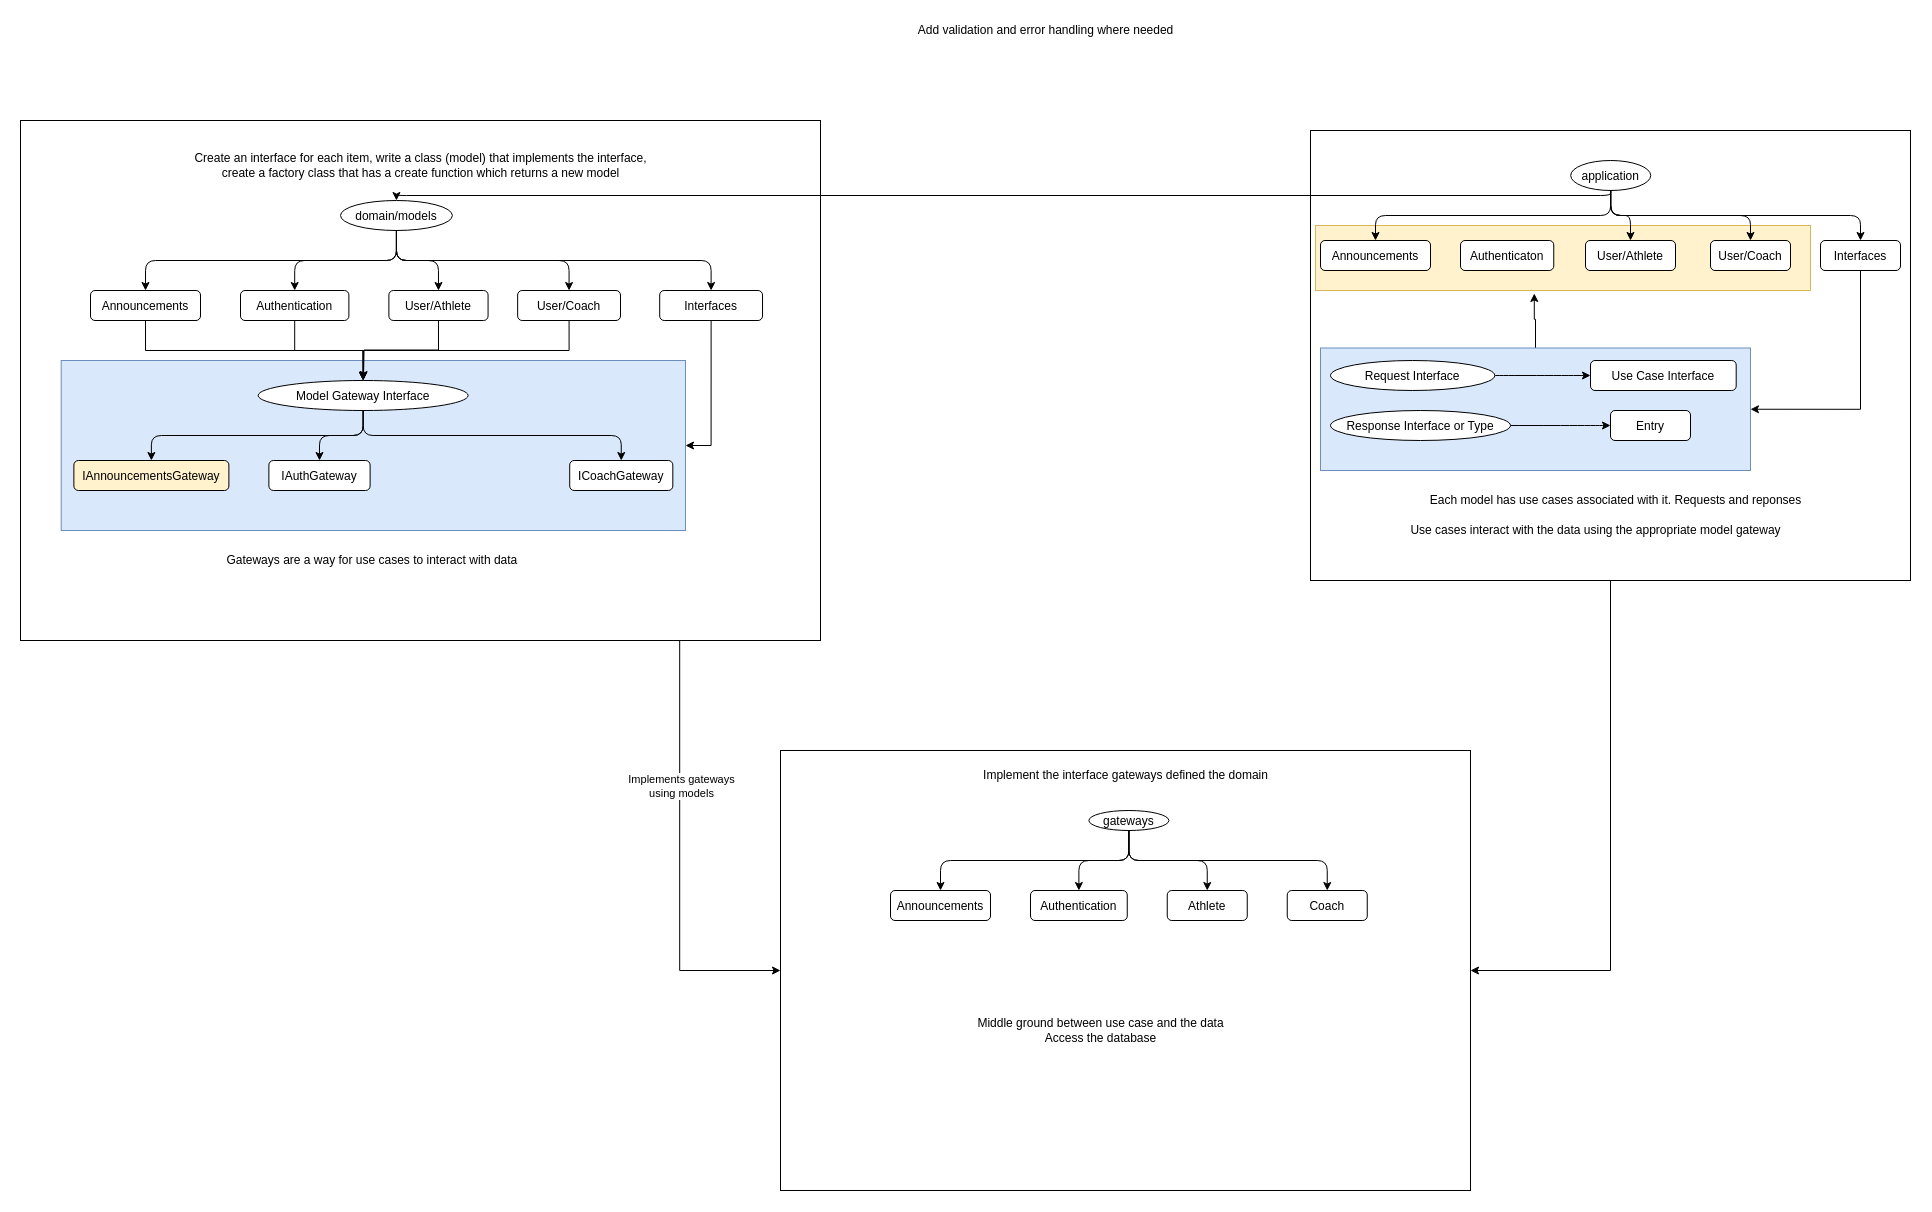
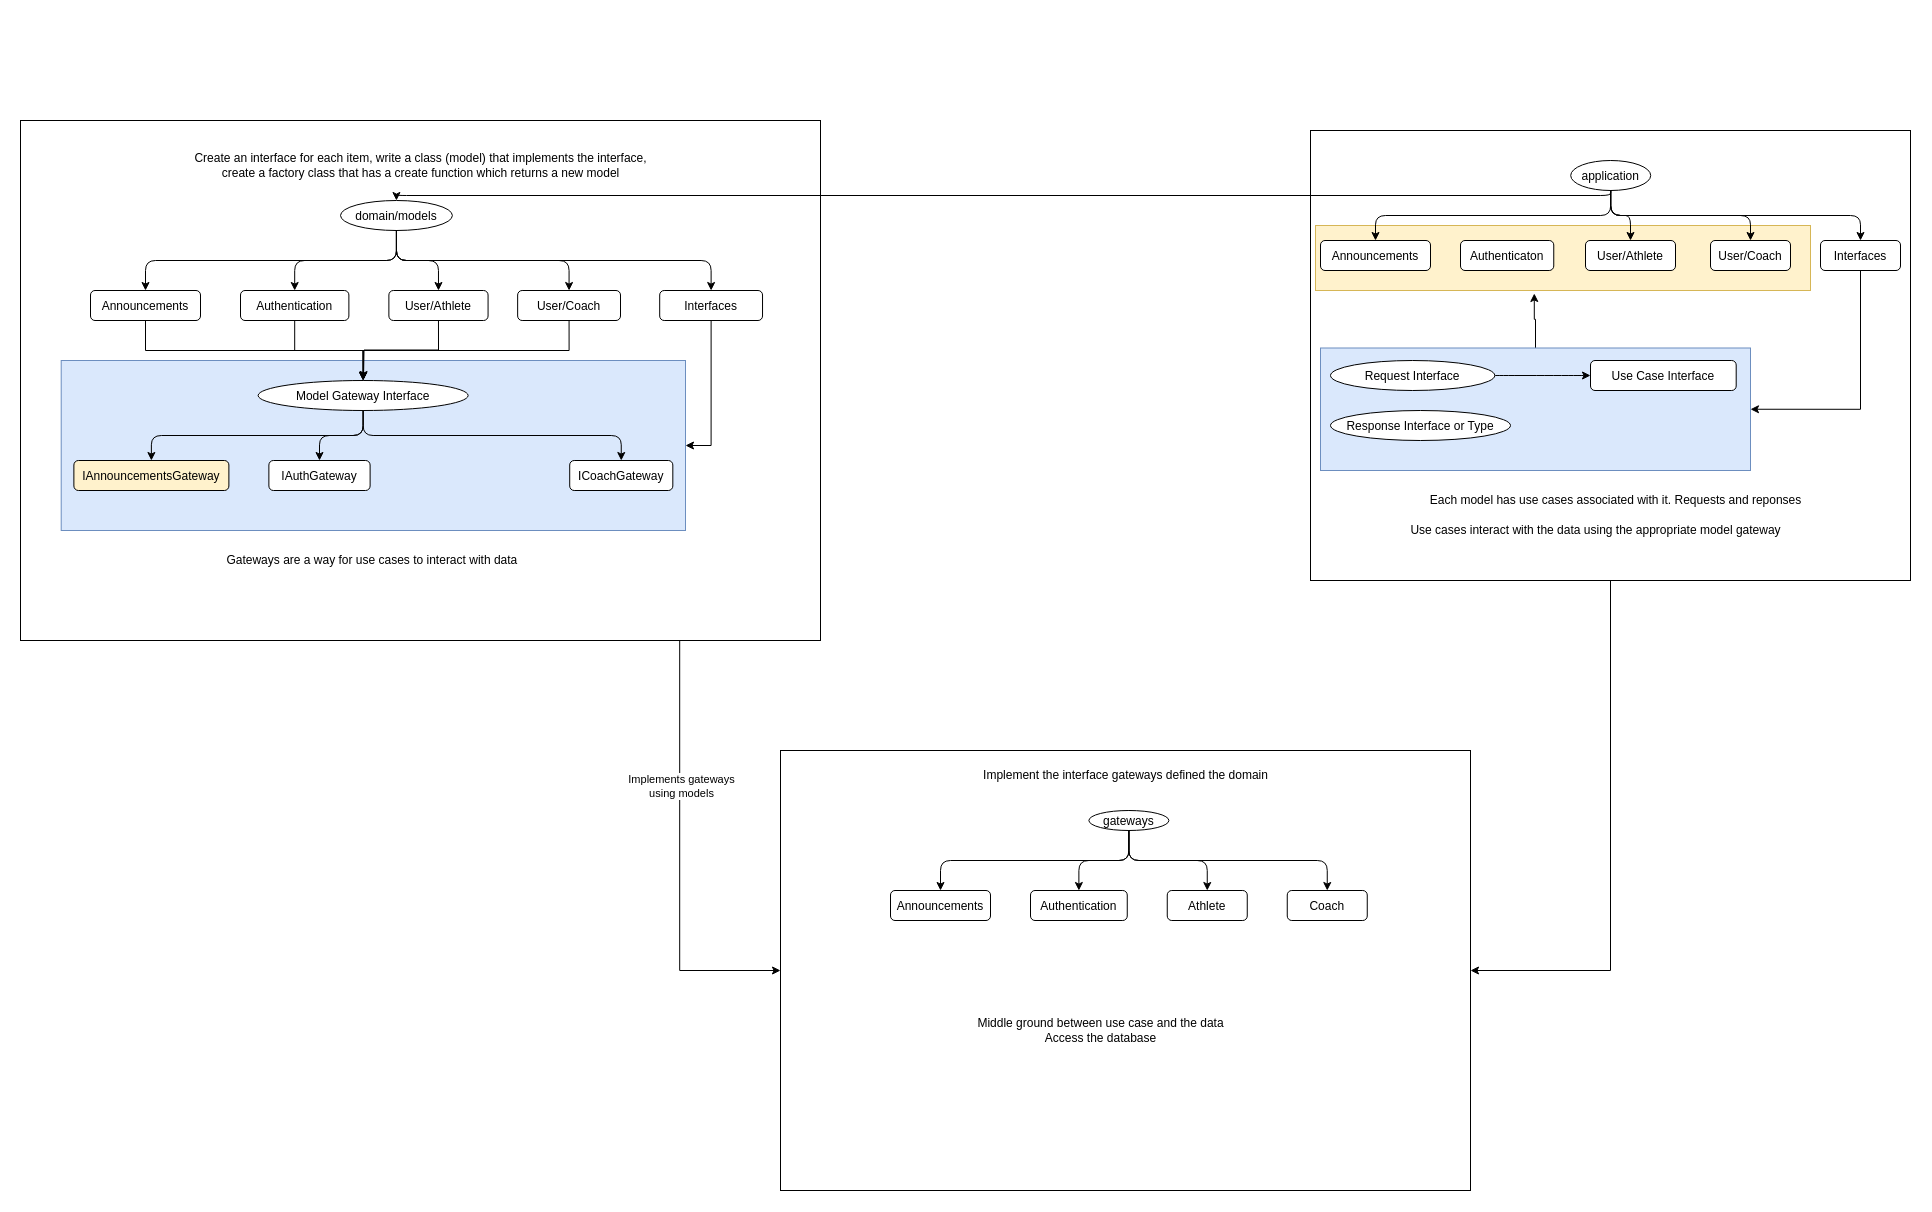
node "Add validation and error handling where needed": removed
edge "Response Interface or Type" -> "Entry": removed
node "Entry": removed
